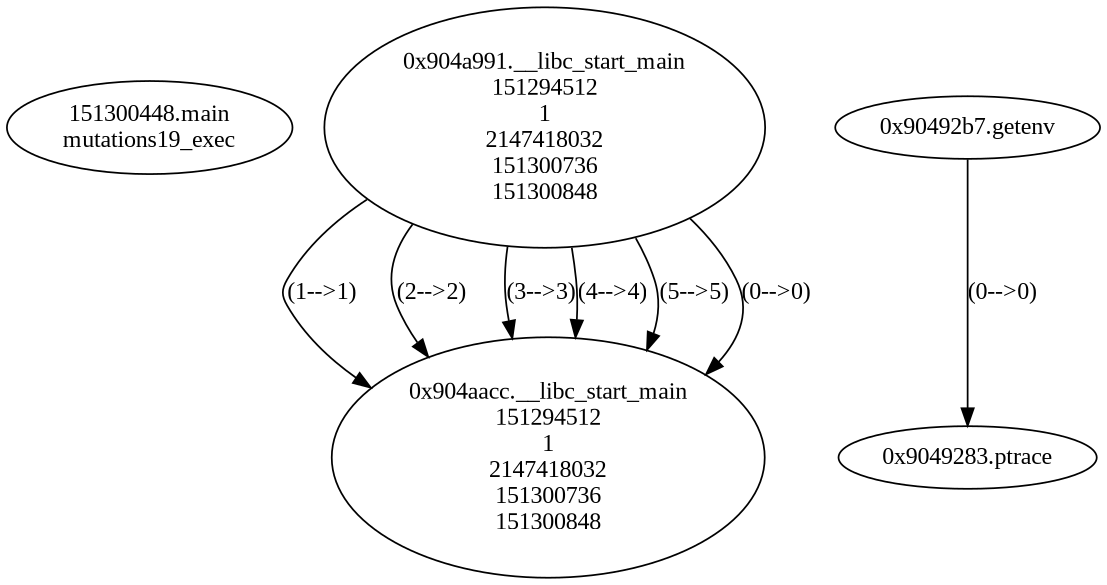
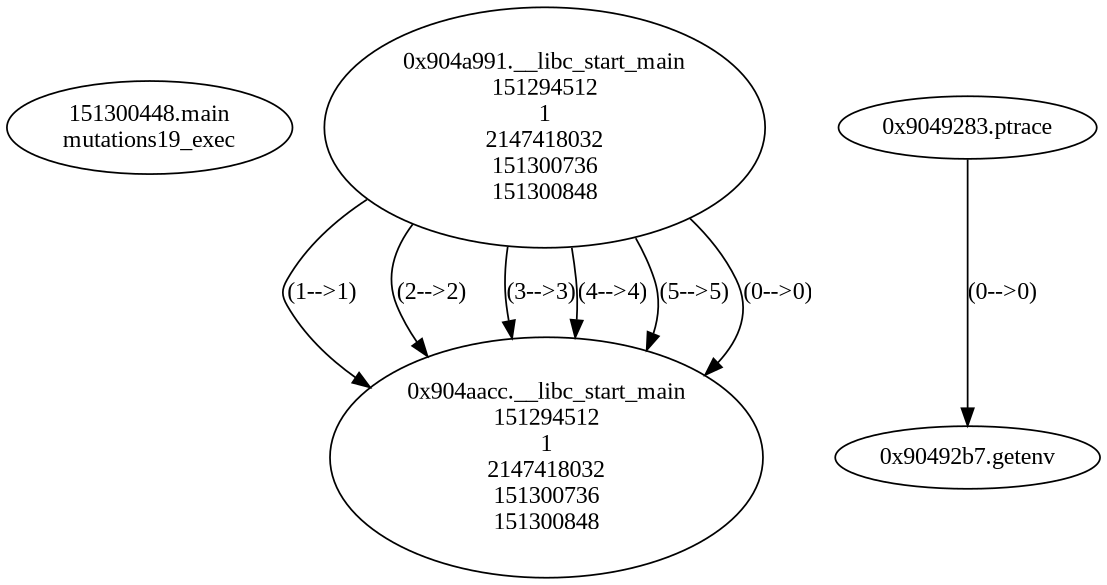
edge "0x90492b7.getenv" -> "0x9049283.ptrace": reversed
